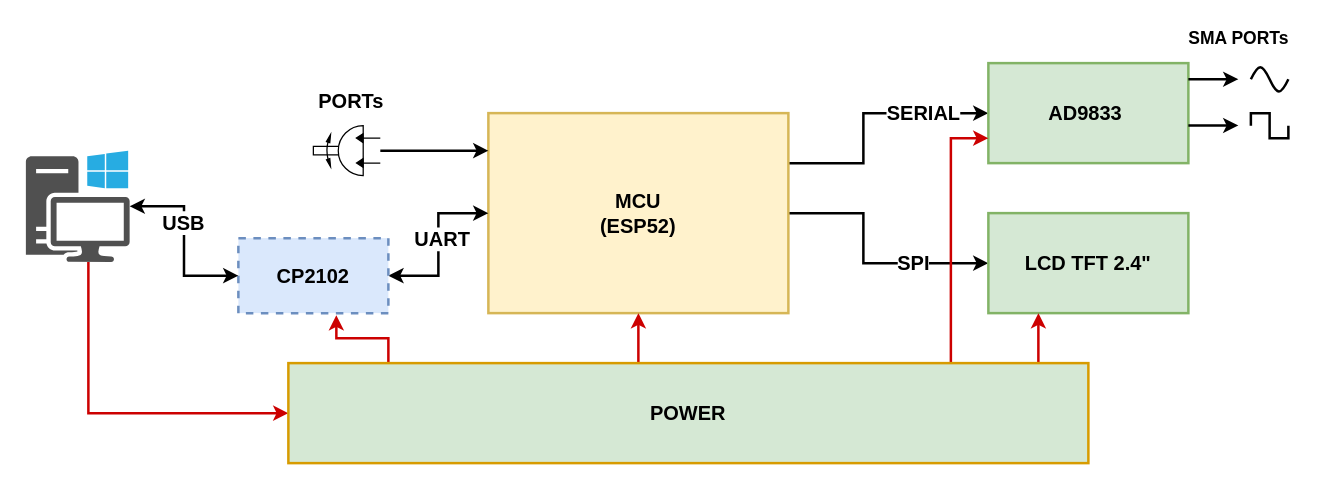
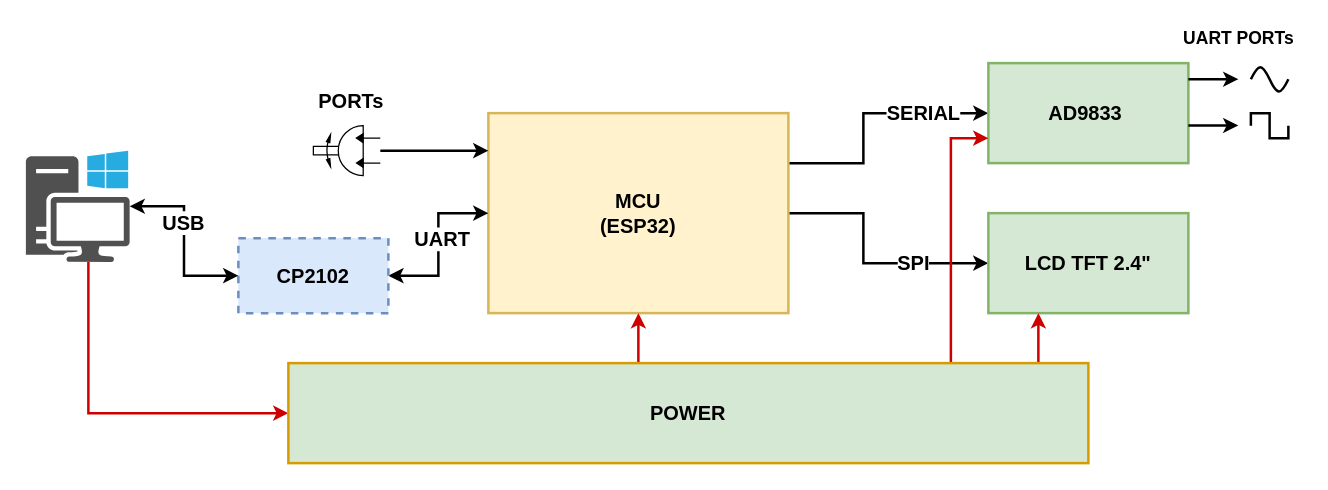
node "SMA PORTs": label "SMA PORTs" -> "UART PORTs"
node "MCU(ESP52)": label "MCU(ESP52)" -> "MCU(ESP32)"
edge "POWER" -> "CP2102": removed
